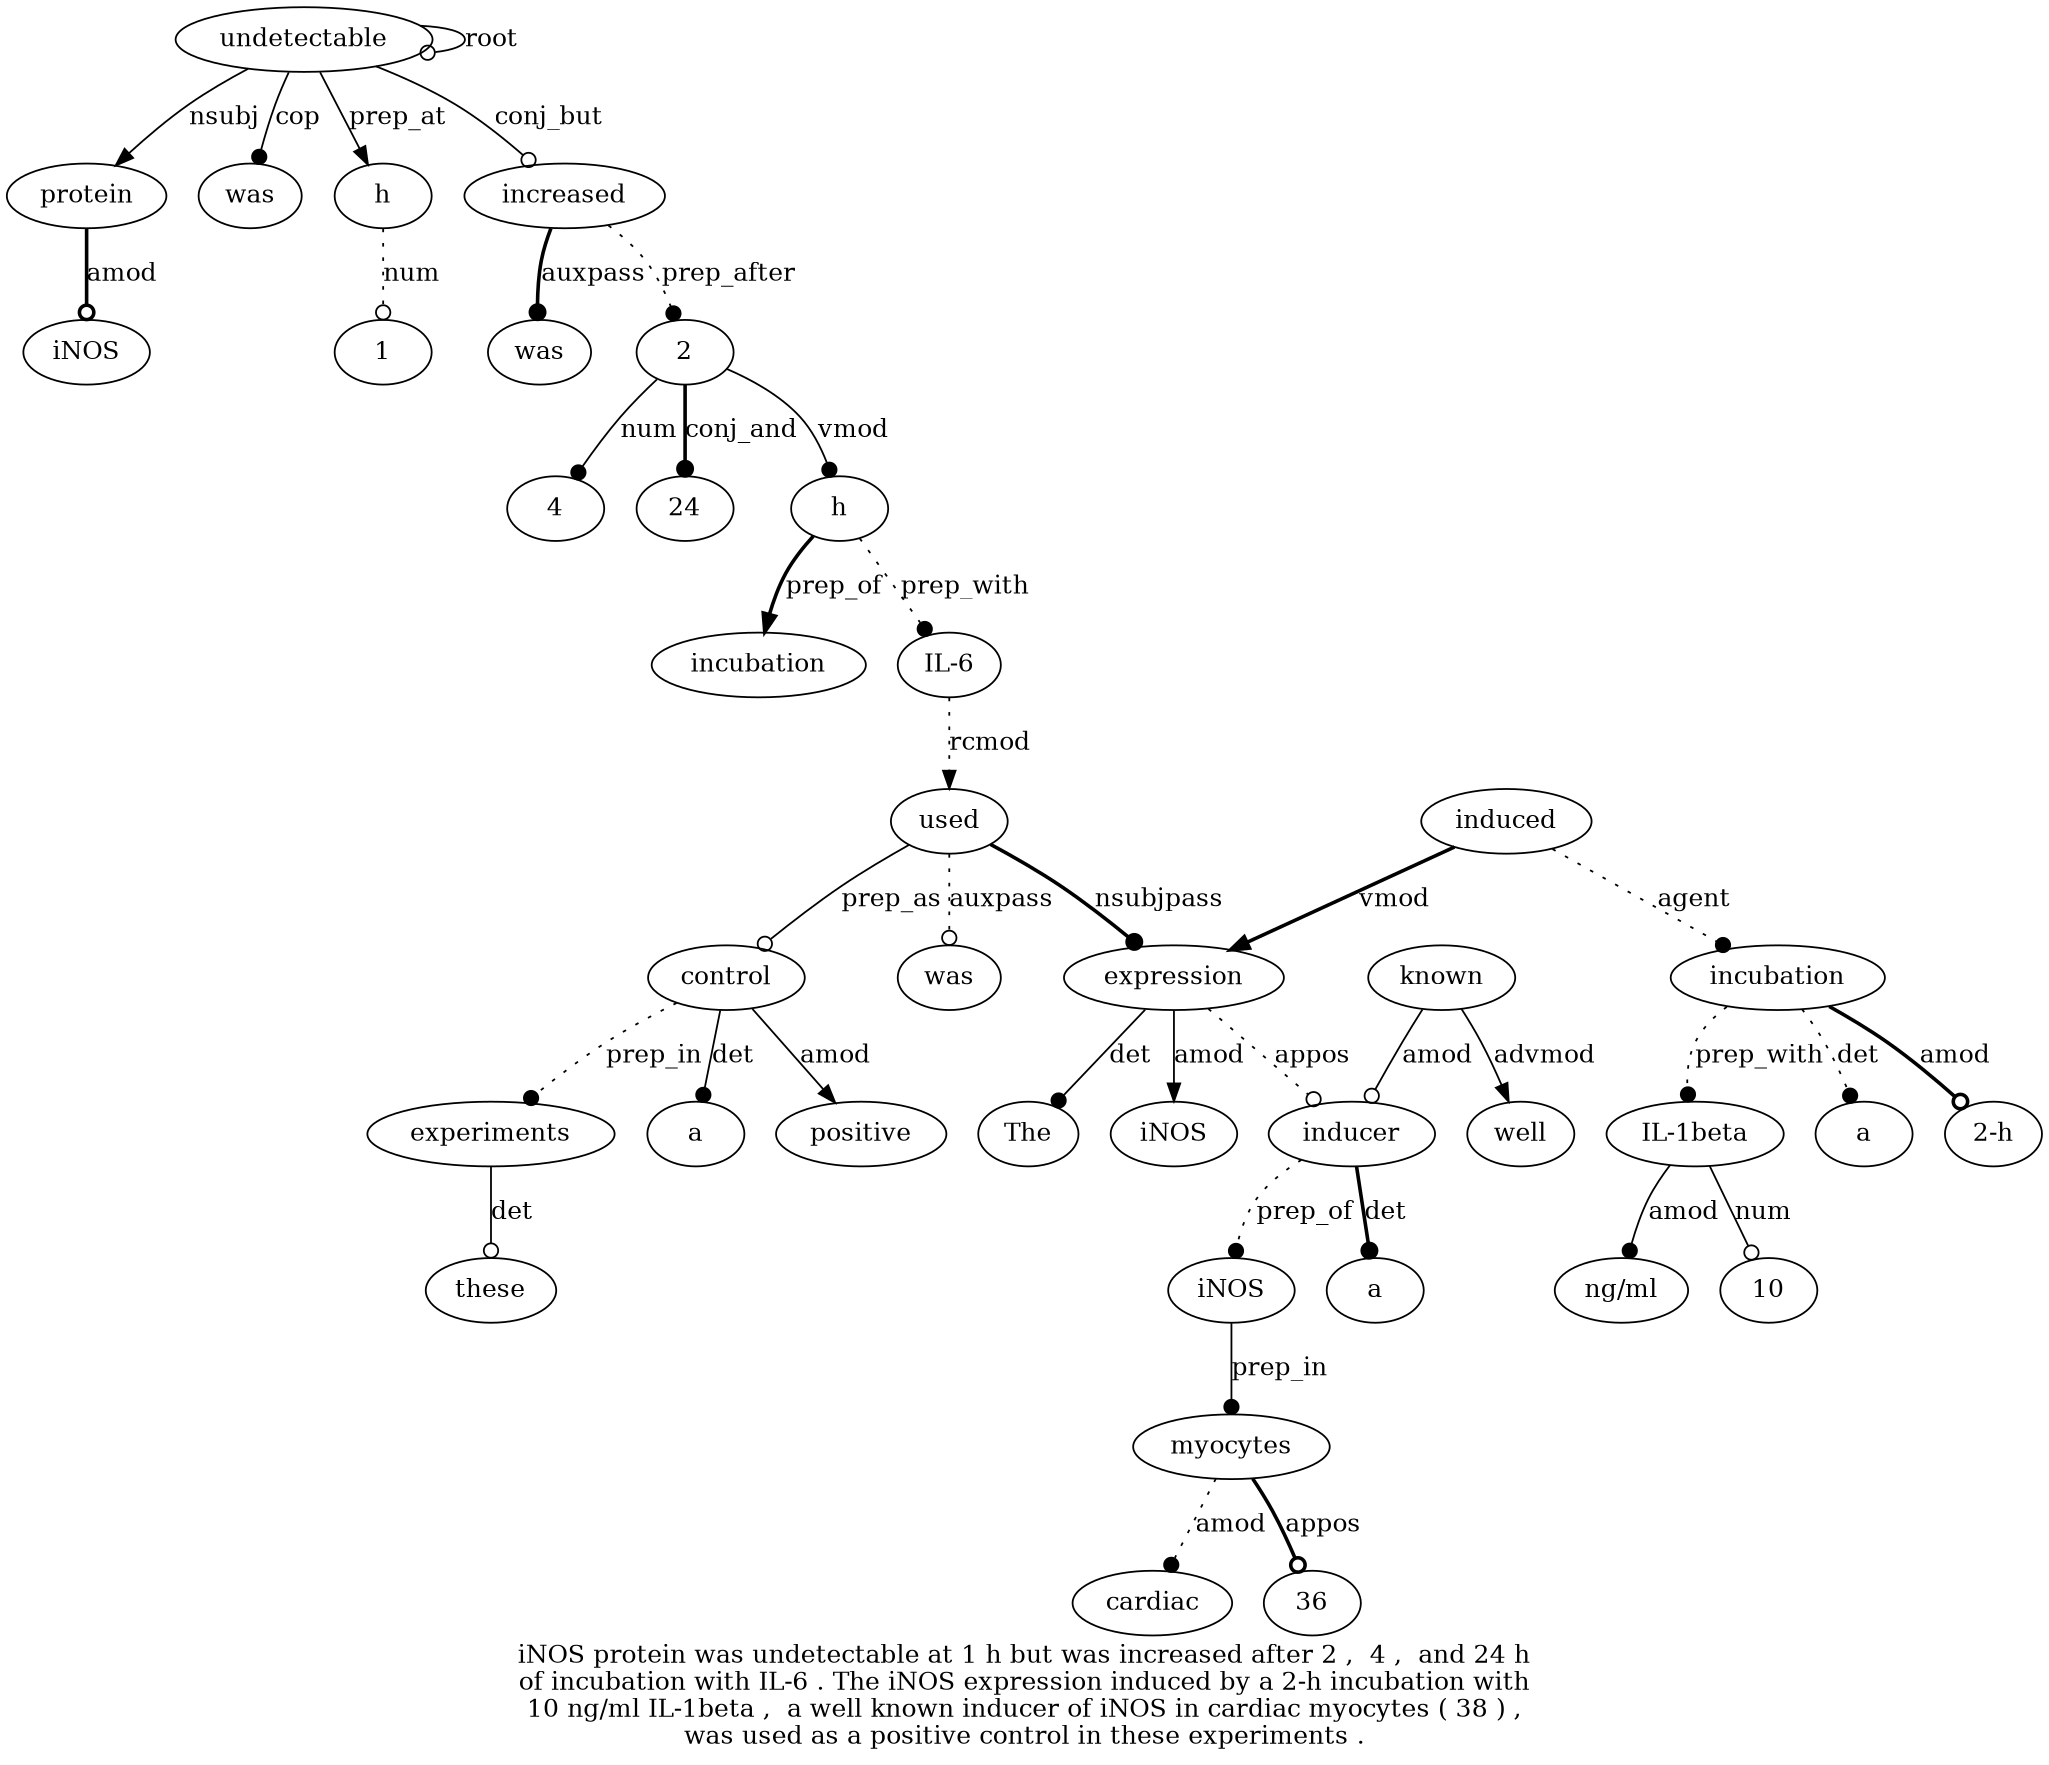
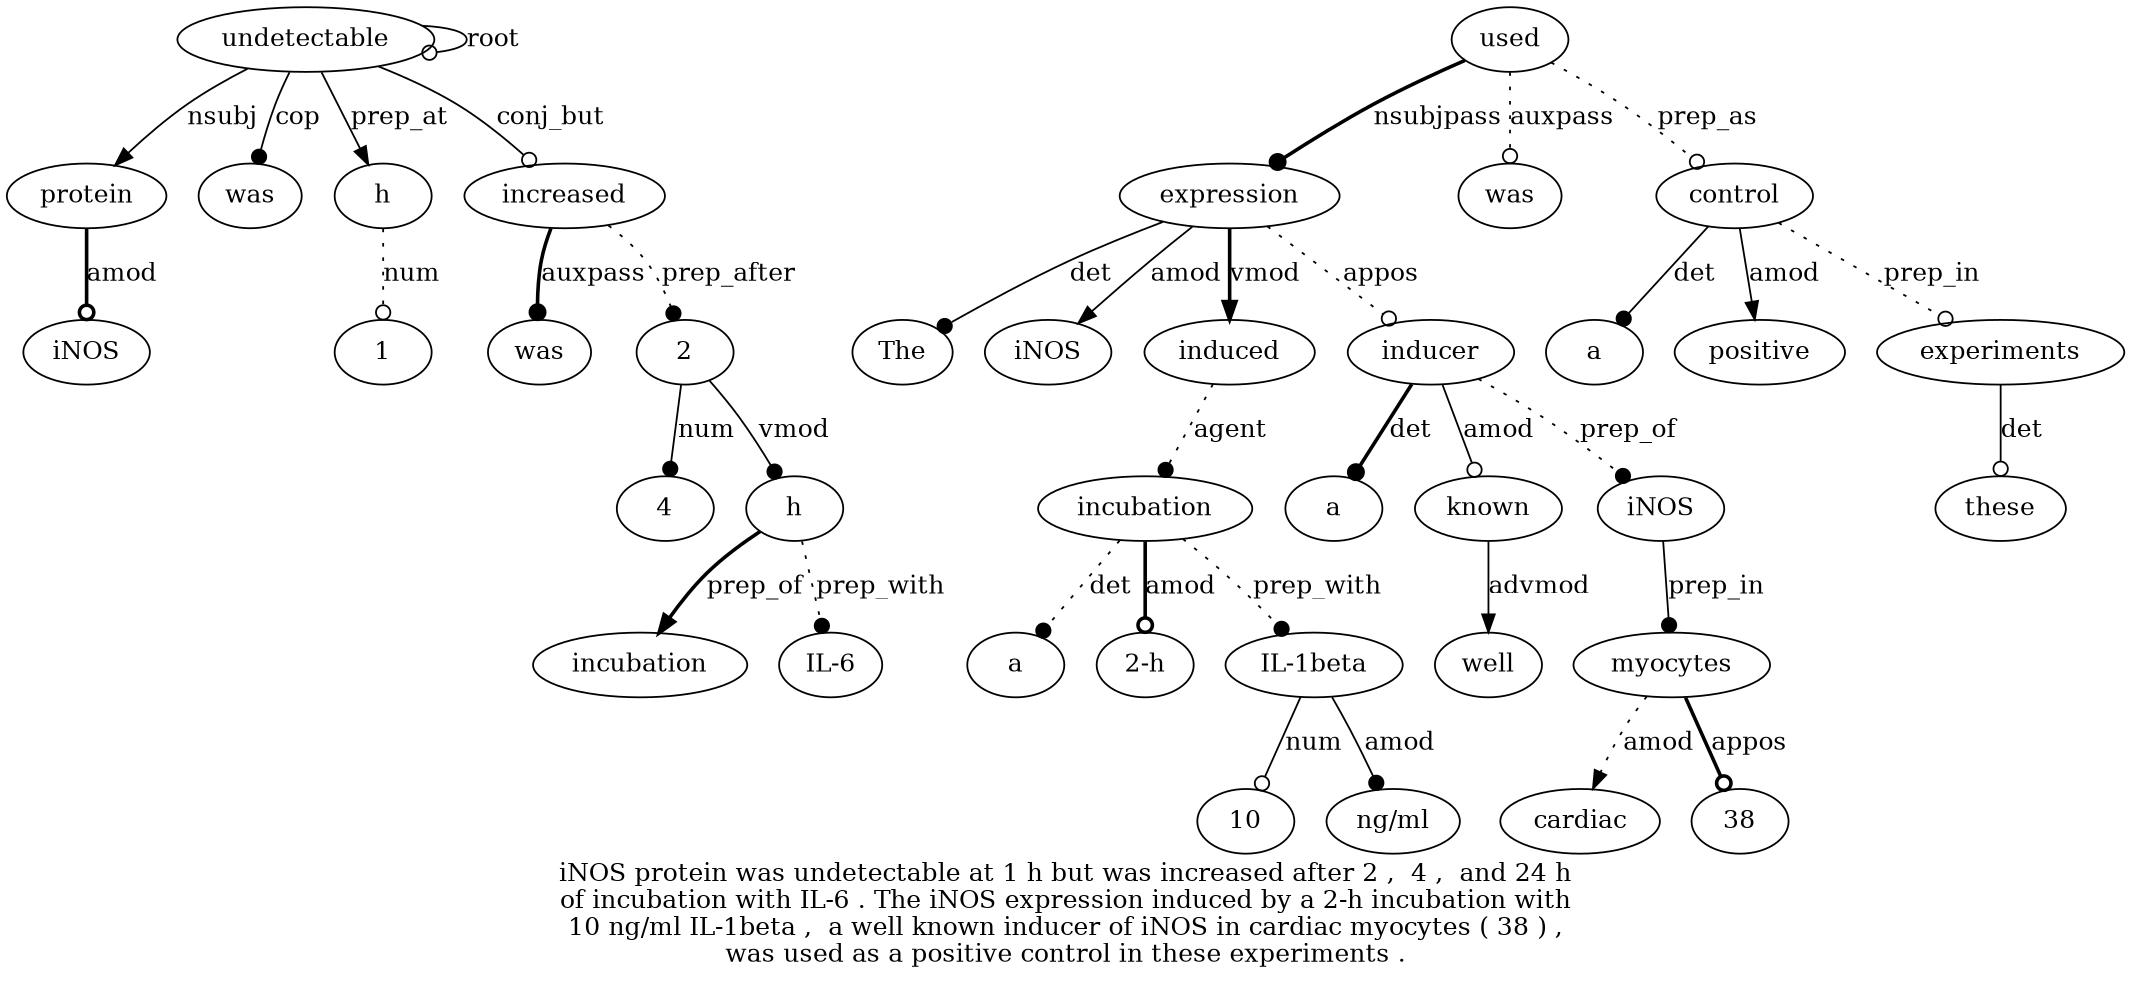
node "24": removed
edge "IL-6" -> "used": removed, label "rcmod"
edge "used" -> "control": style solid -> dotted
edge "induced" -> "expression": reversed
edge "control" -> "experiments": arrowhead dot -> odot
edge "known" -> "inducer": reversed
edge "myocytes" -> "cardiac": arrowhead dot -> normal
node "36": label "36" -> "38"
